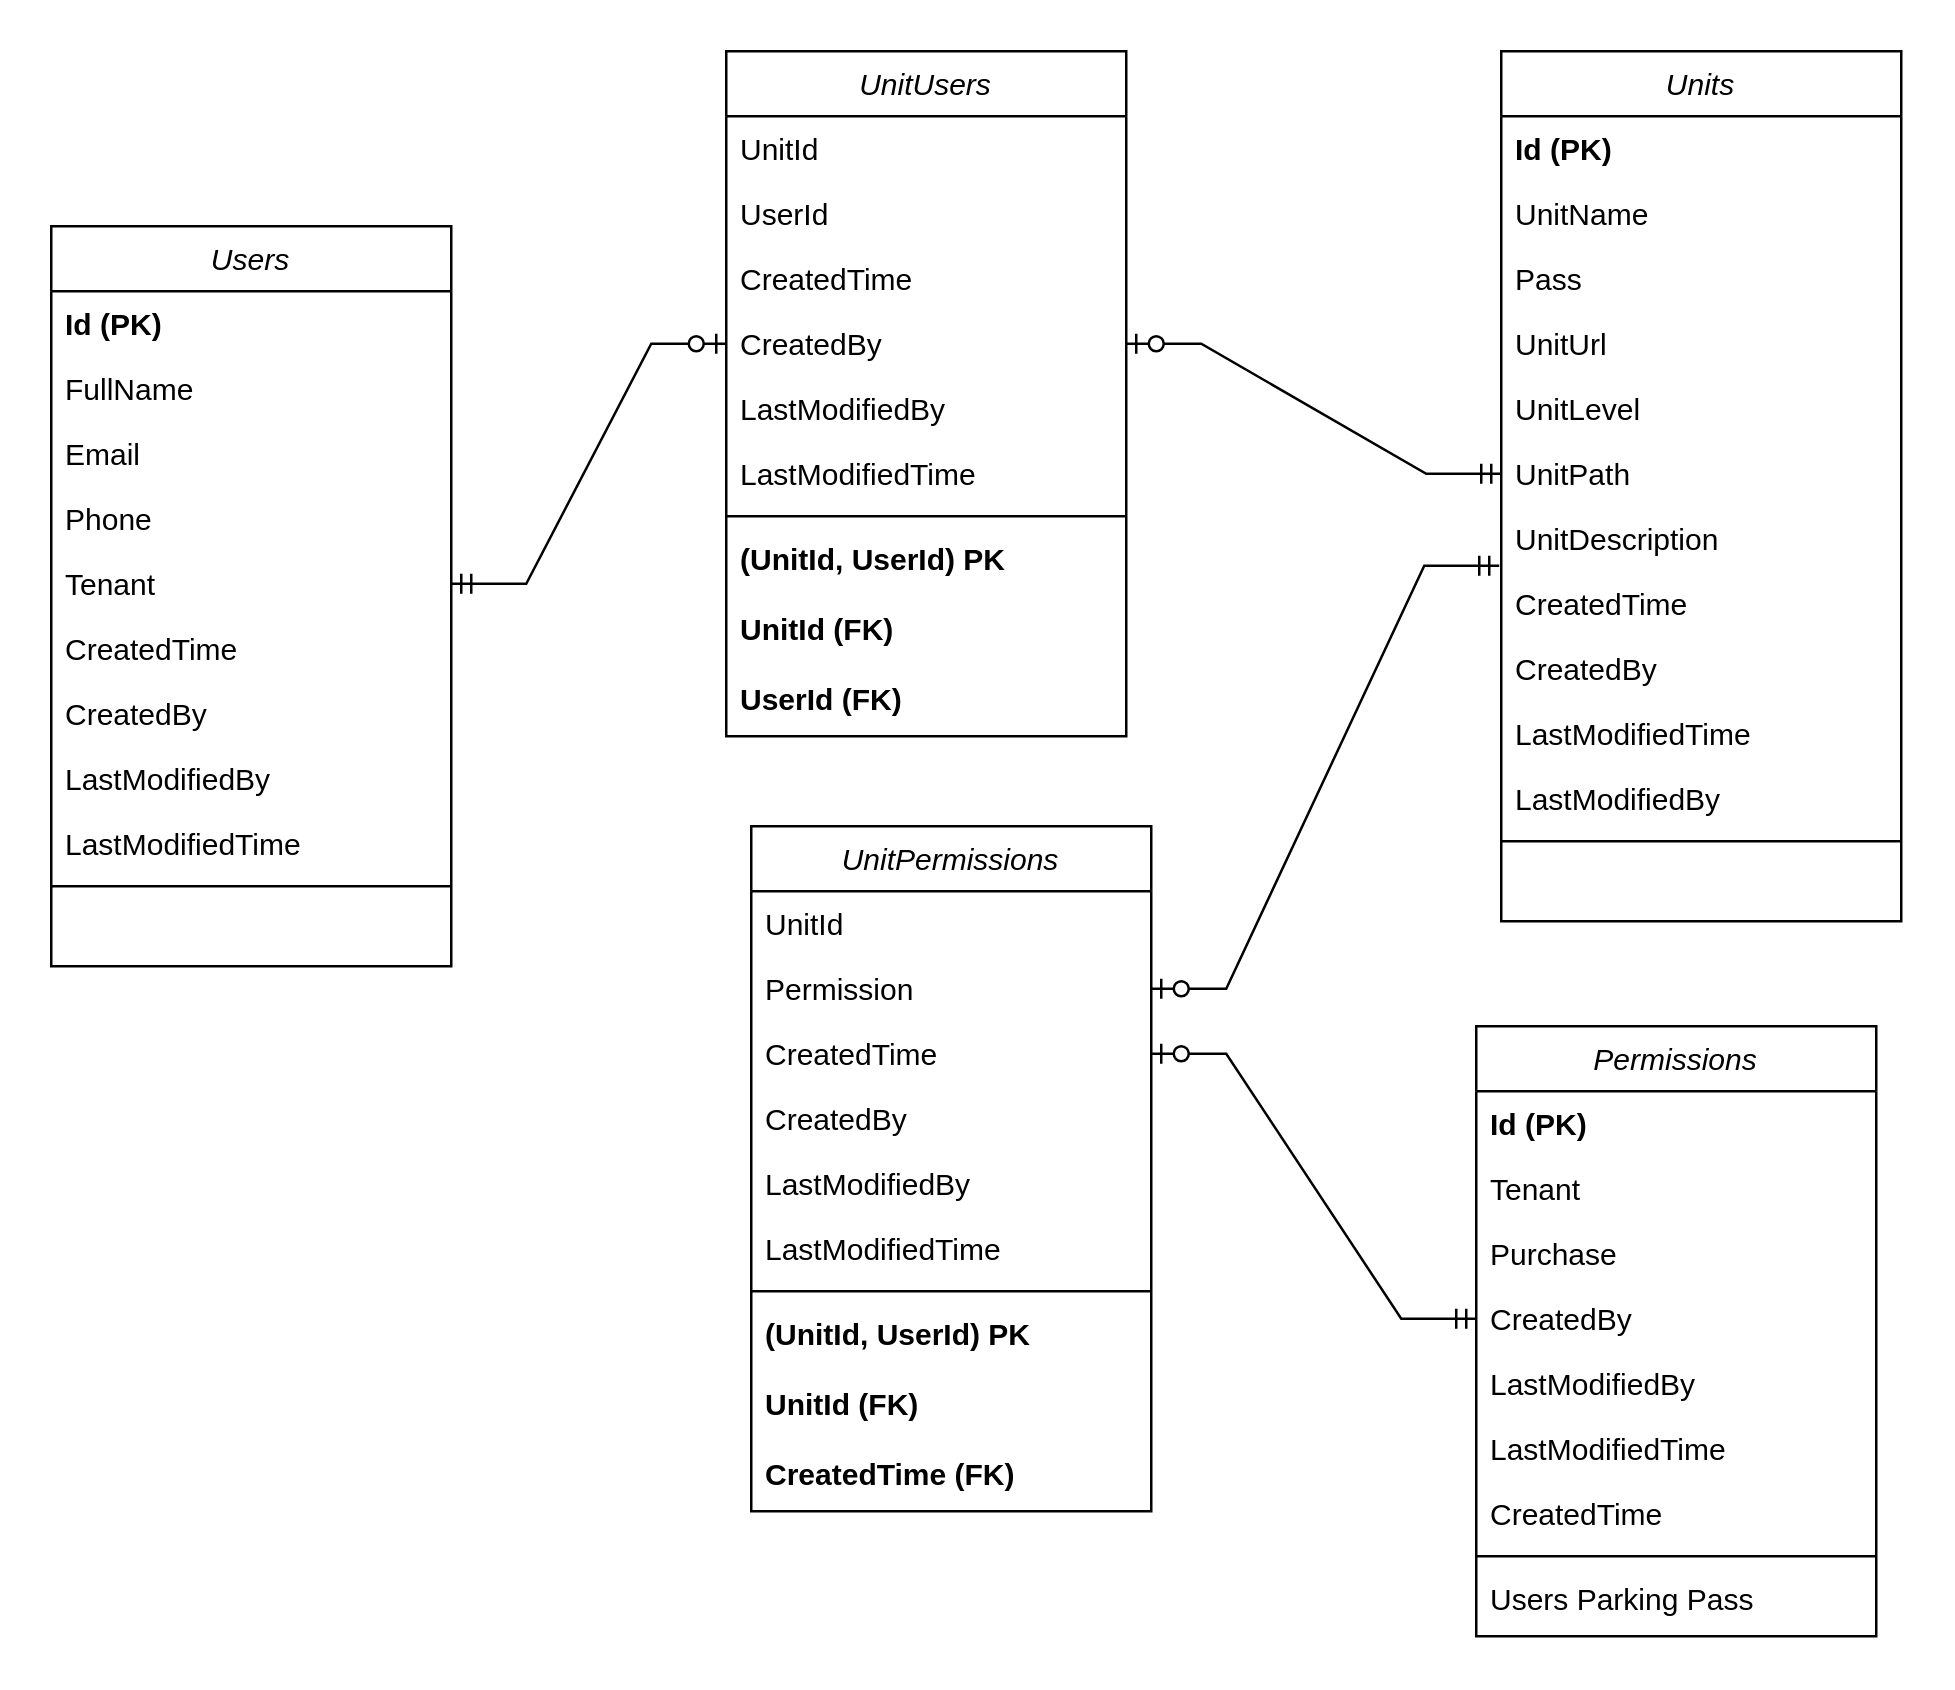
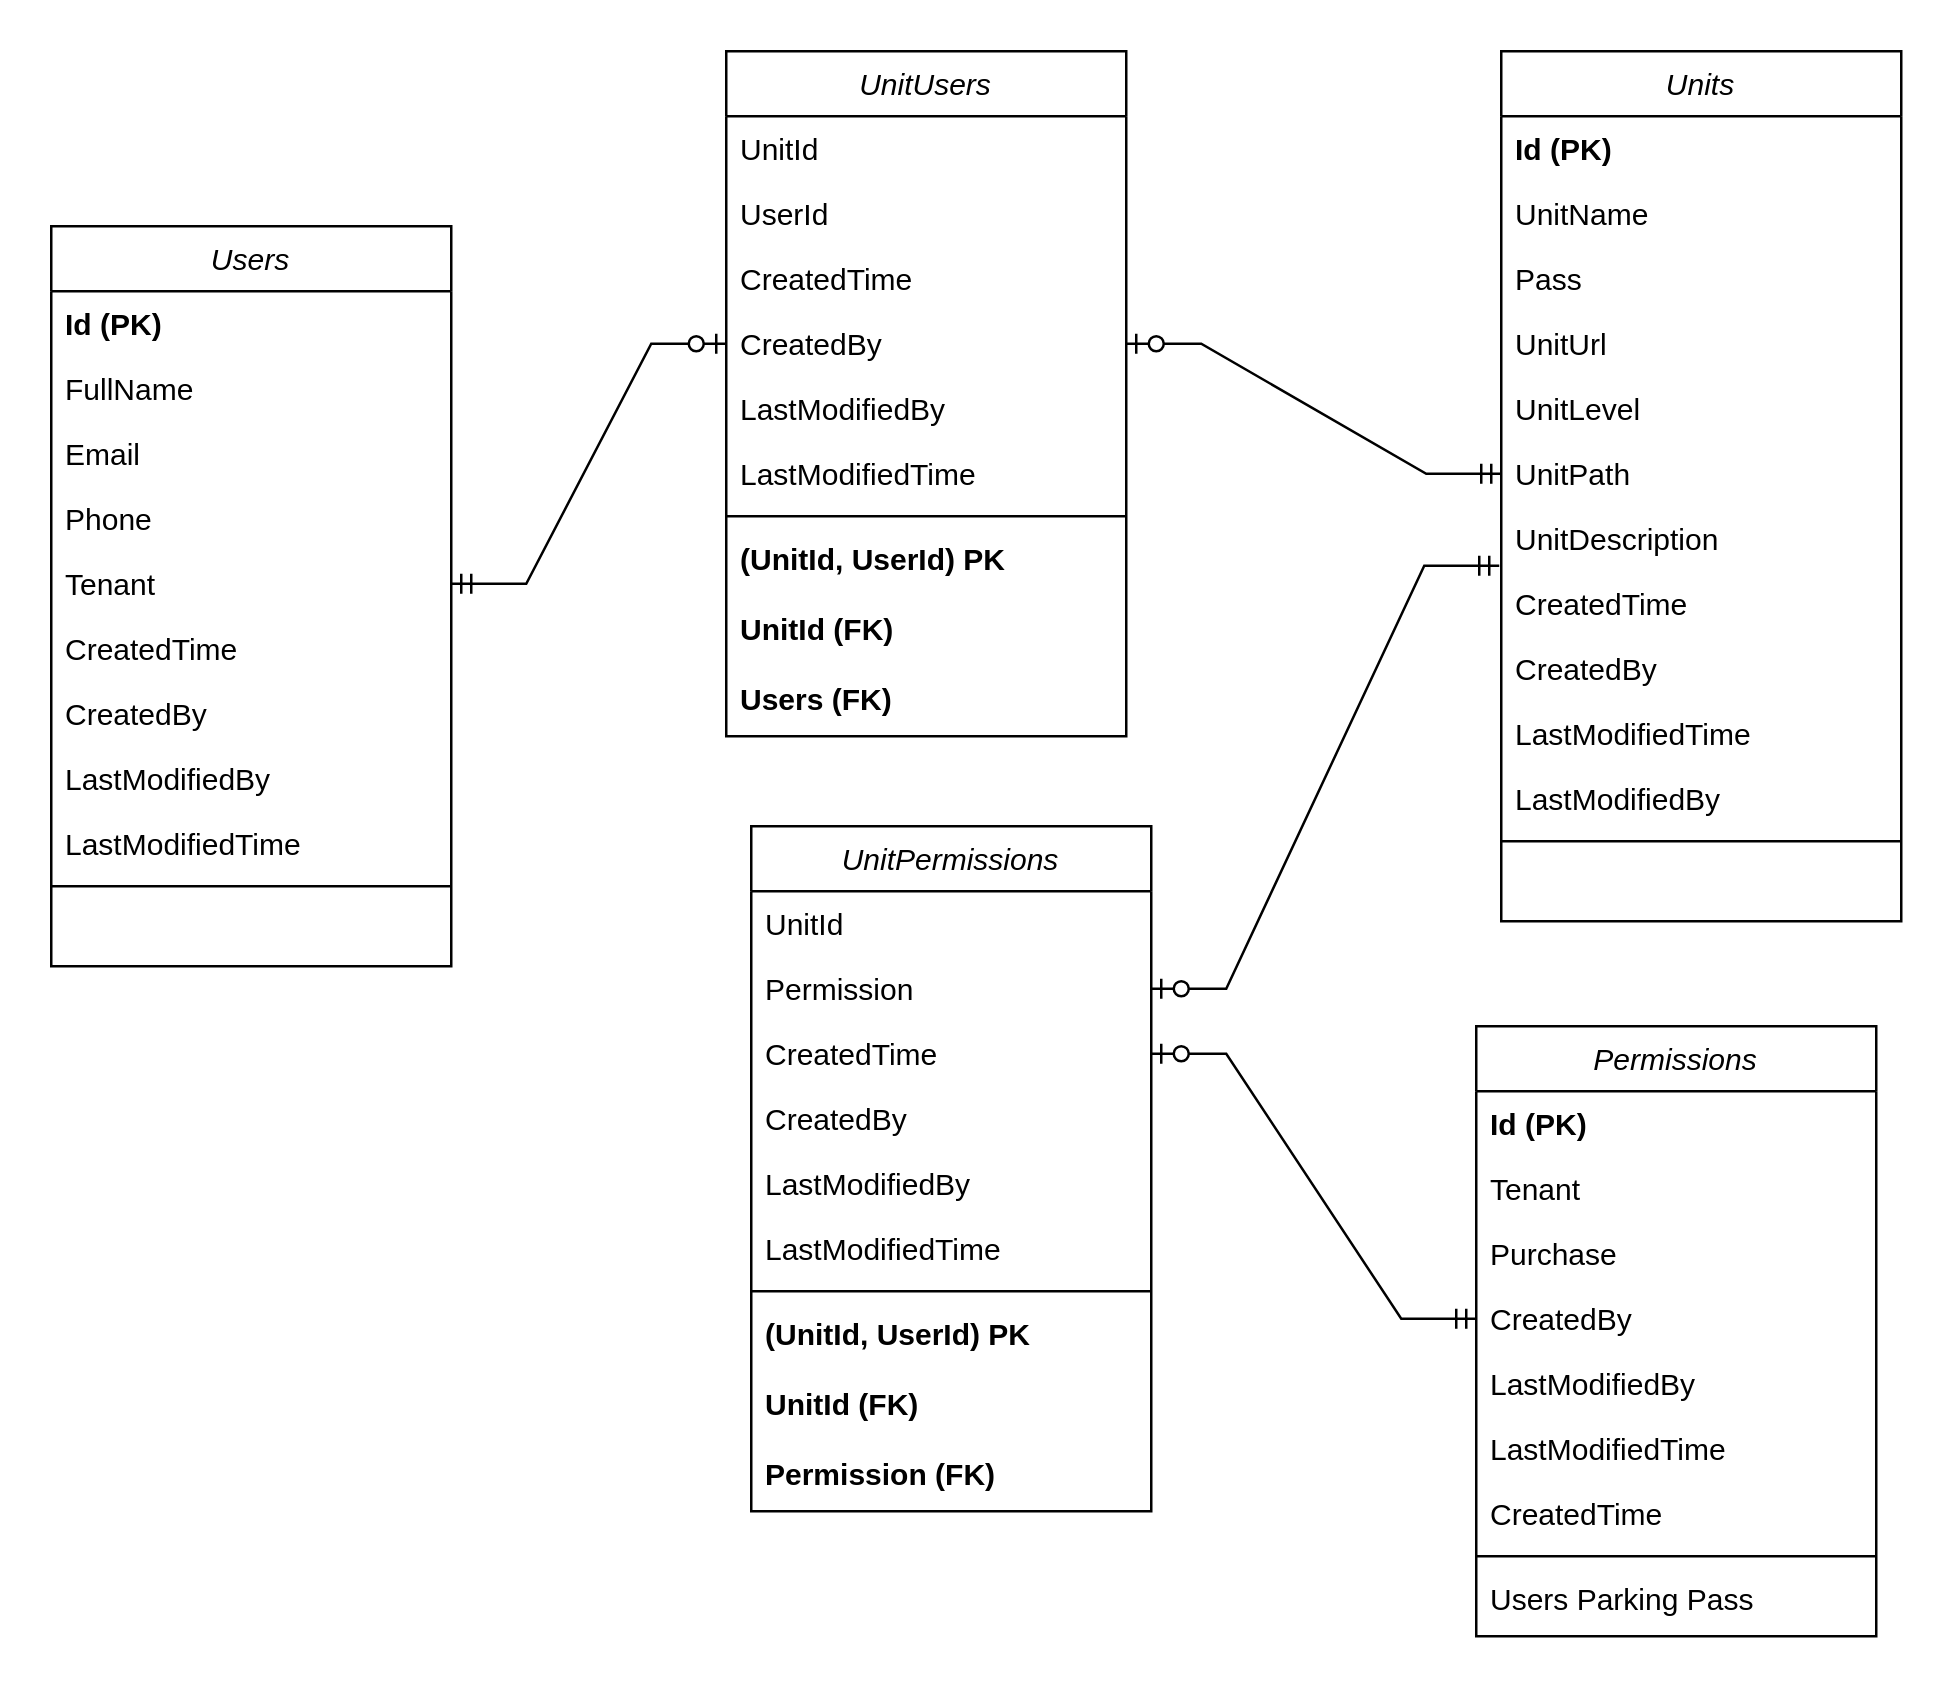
node "UserId (FK)": label "UserId (FK)" -> "Users (FK)"
node "CreatedTime (FK)": label "CreatedTime (FK)" -> "Permission (FK)"
